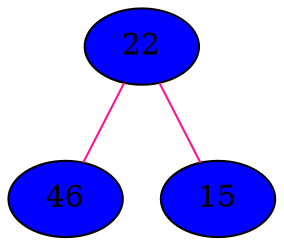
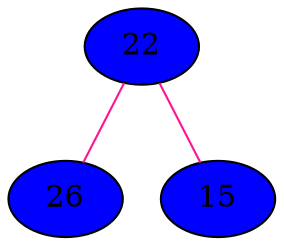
node "46": label "46" -> "26"
